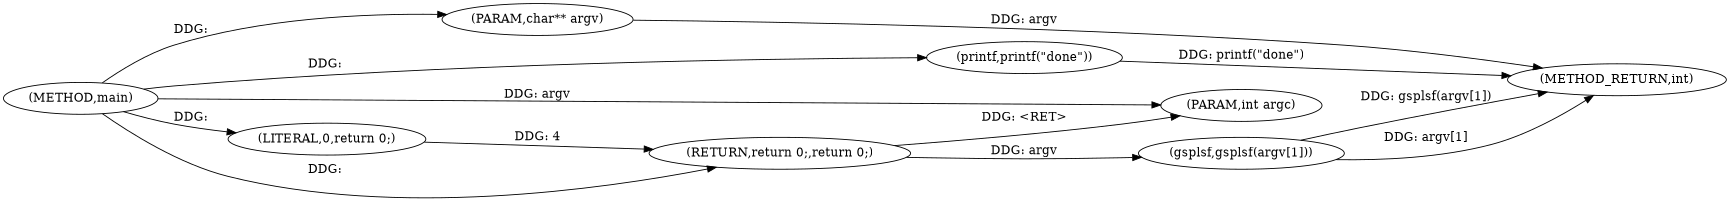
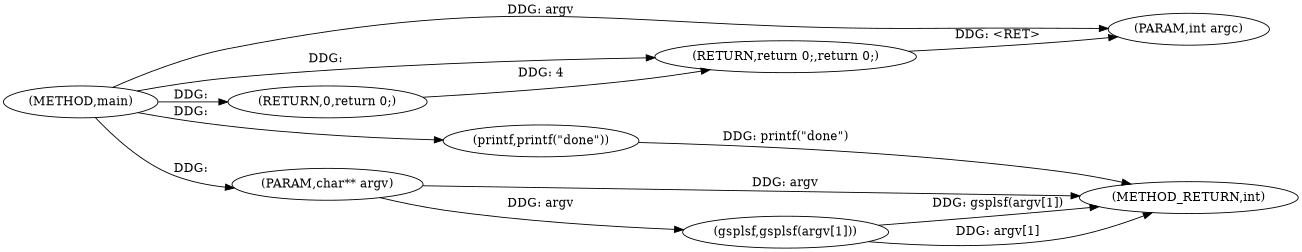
node "(LITERAL,0,return 0;)": label "(LITERAL,0,return 0;)" -> "(RETURN,0,return 0;)"
edge "(RETURN,return 0;,return 0;)" -> "(gsplsf,gsplsf(argv[1]))": now "(PARAM,char** argv)" -> "(gsplsf,gsplsf(argv[1]))"
